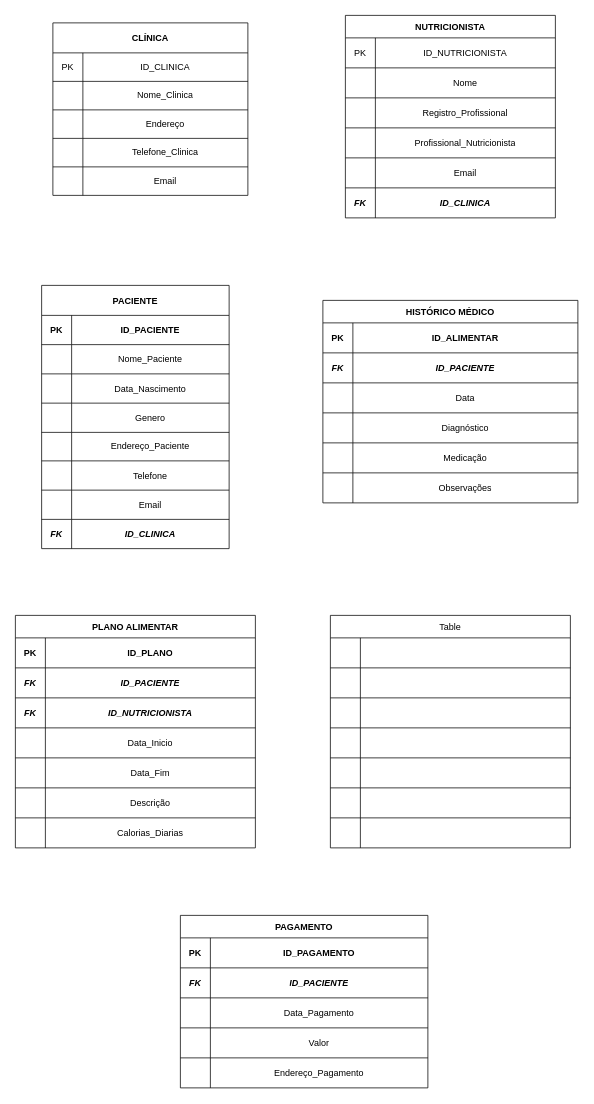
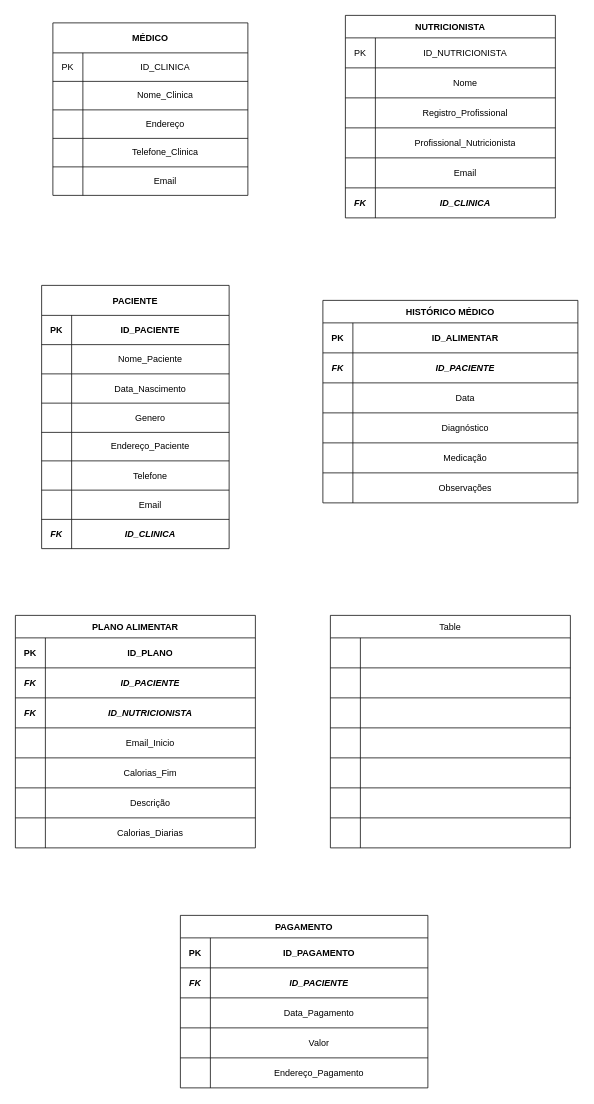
node "CLÍNICA": label "CLÍNICA" -> "MÉDICO"
node "Data_Inicio": label "Data_Inicio" -> "Email_Inicio"
node "Data_Fim": label "Data_Fim" -> "Calorias_Fim"
